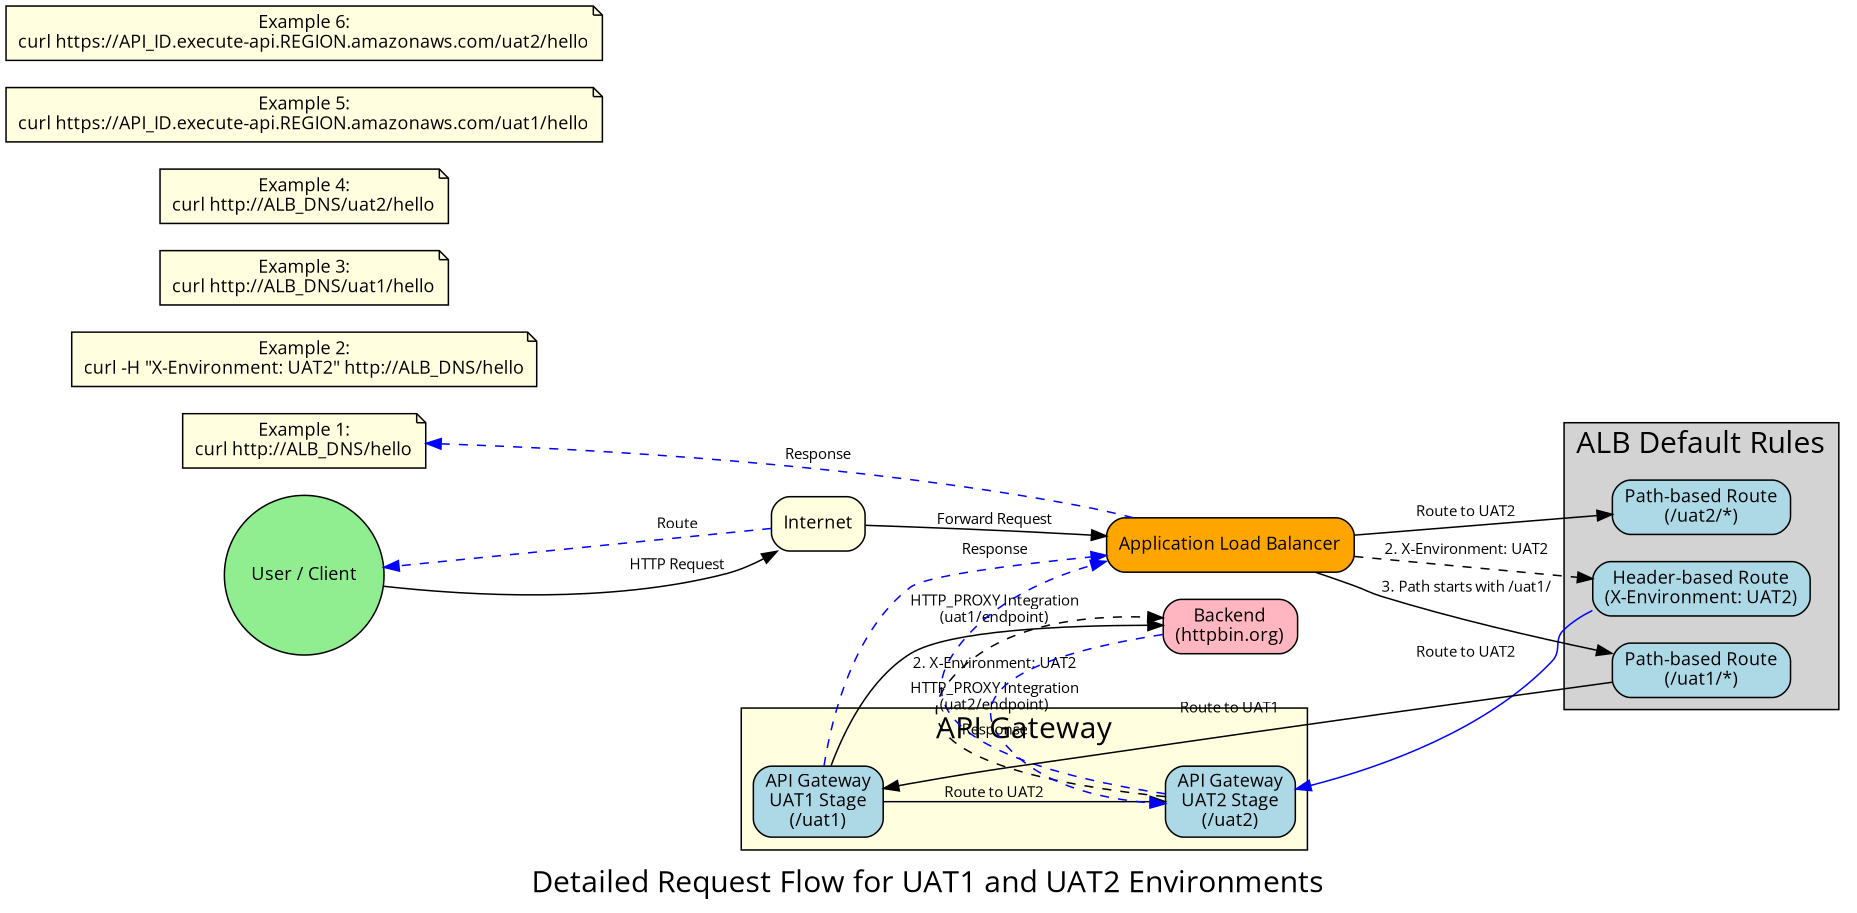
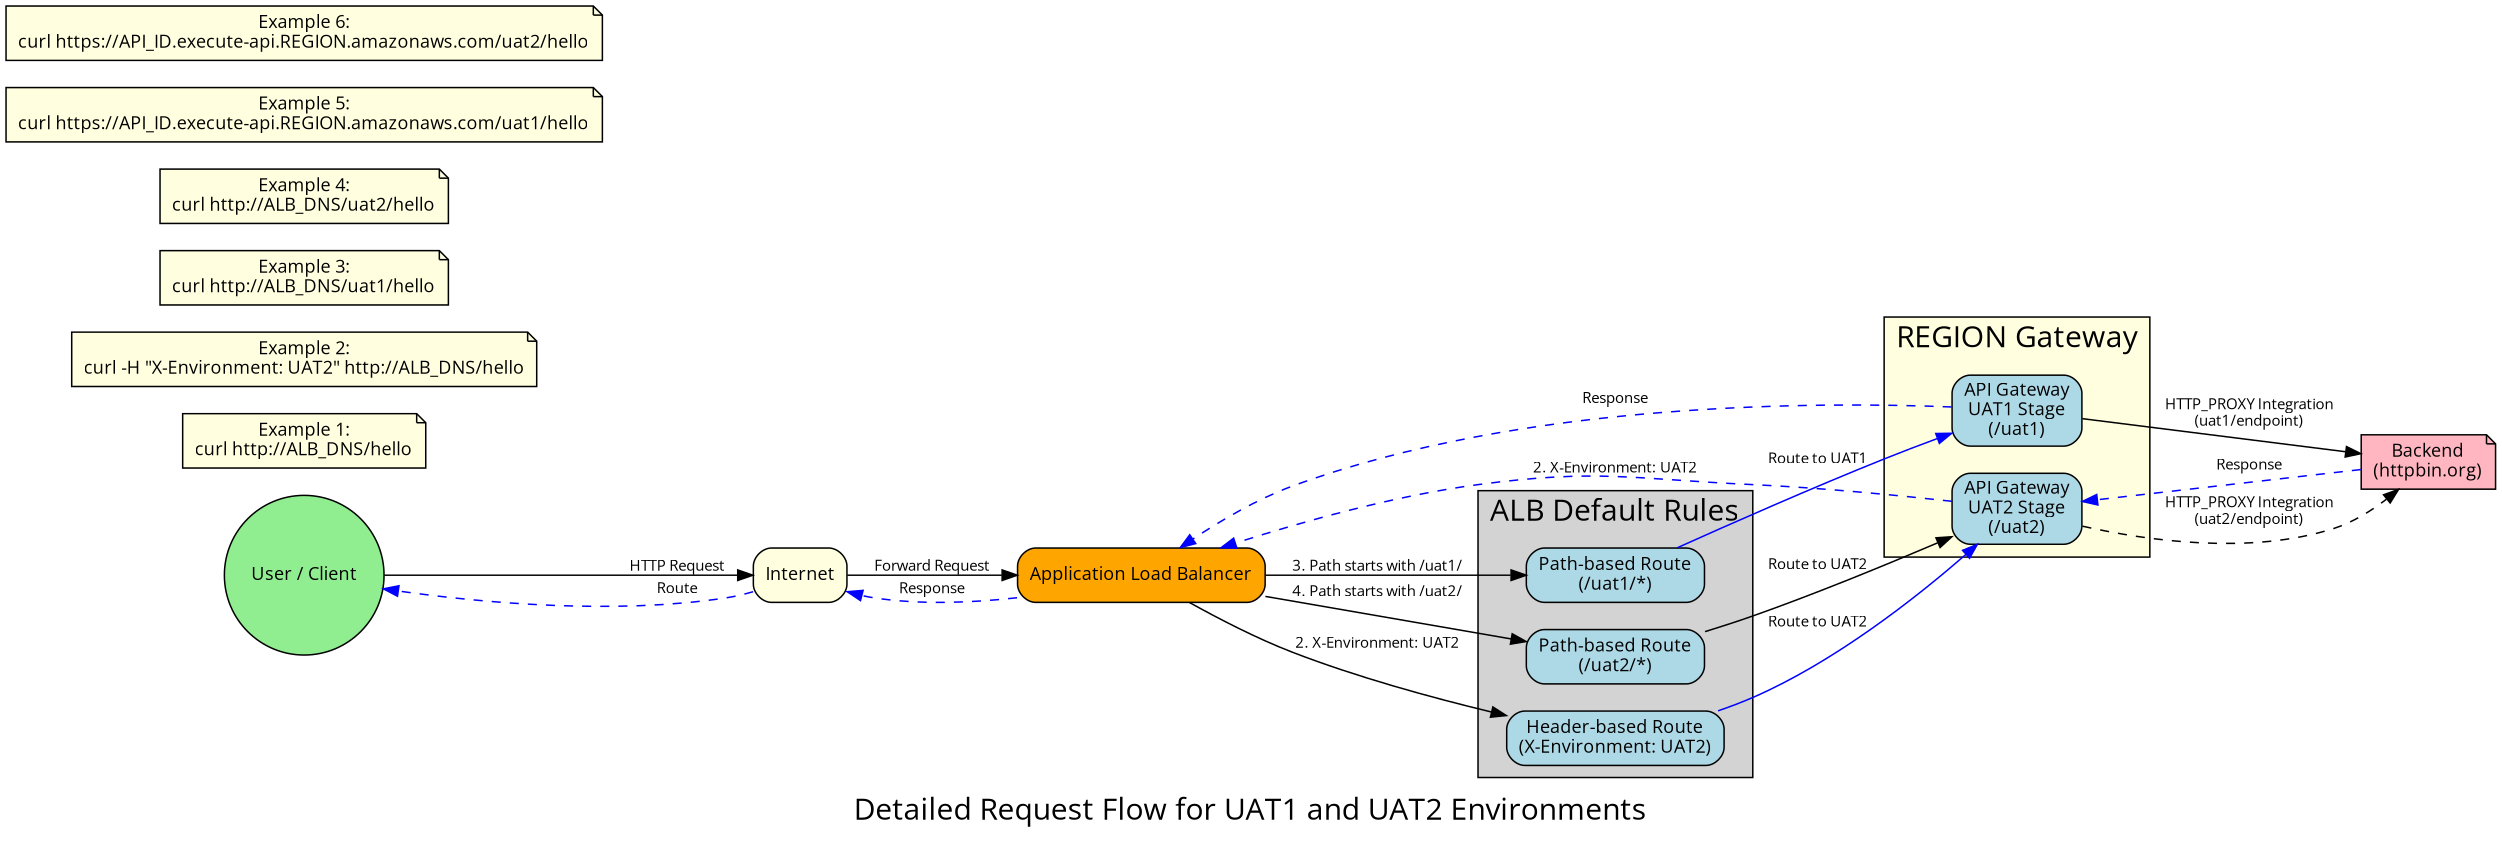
edge "Application Load Balancer" -> "Example 1: curl http://ALB_DNS/hello": now "Application Load Balancer" -> "Internet"
edge "Application Load Balancer" -> "Path-based Route (/uat2/*)": label "Route to UAT2" -> "4. Path starts with /uat2/"
edge "Application Load Balancer" -> "Header-based Route (X-Environment: UAT2)": style dashed -> solid
node "Backend (httpbin.org)": shape box -> note
cluster "API Gateway": label "API Gateway" -> "REGION Gateway"
edge "Path-based Route (/uat1/*)" -> "API Gateway UAT1 Stage (/uat1)": color black -> blue
edge "API Gateway UAT1 Stage (/uat1)" -> "API Gateway UAT2 Stage (/uat2)": now "Path-based Route (/uat2/*)" -> "API Gateway UAT2 Stage (/uat2)"
